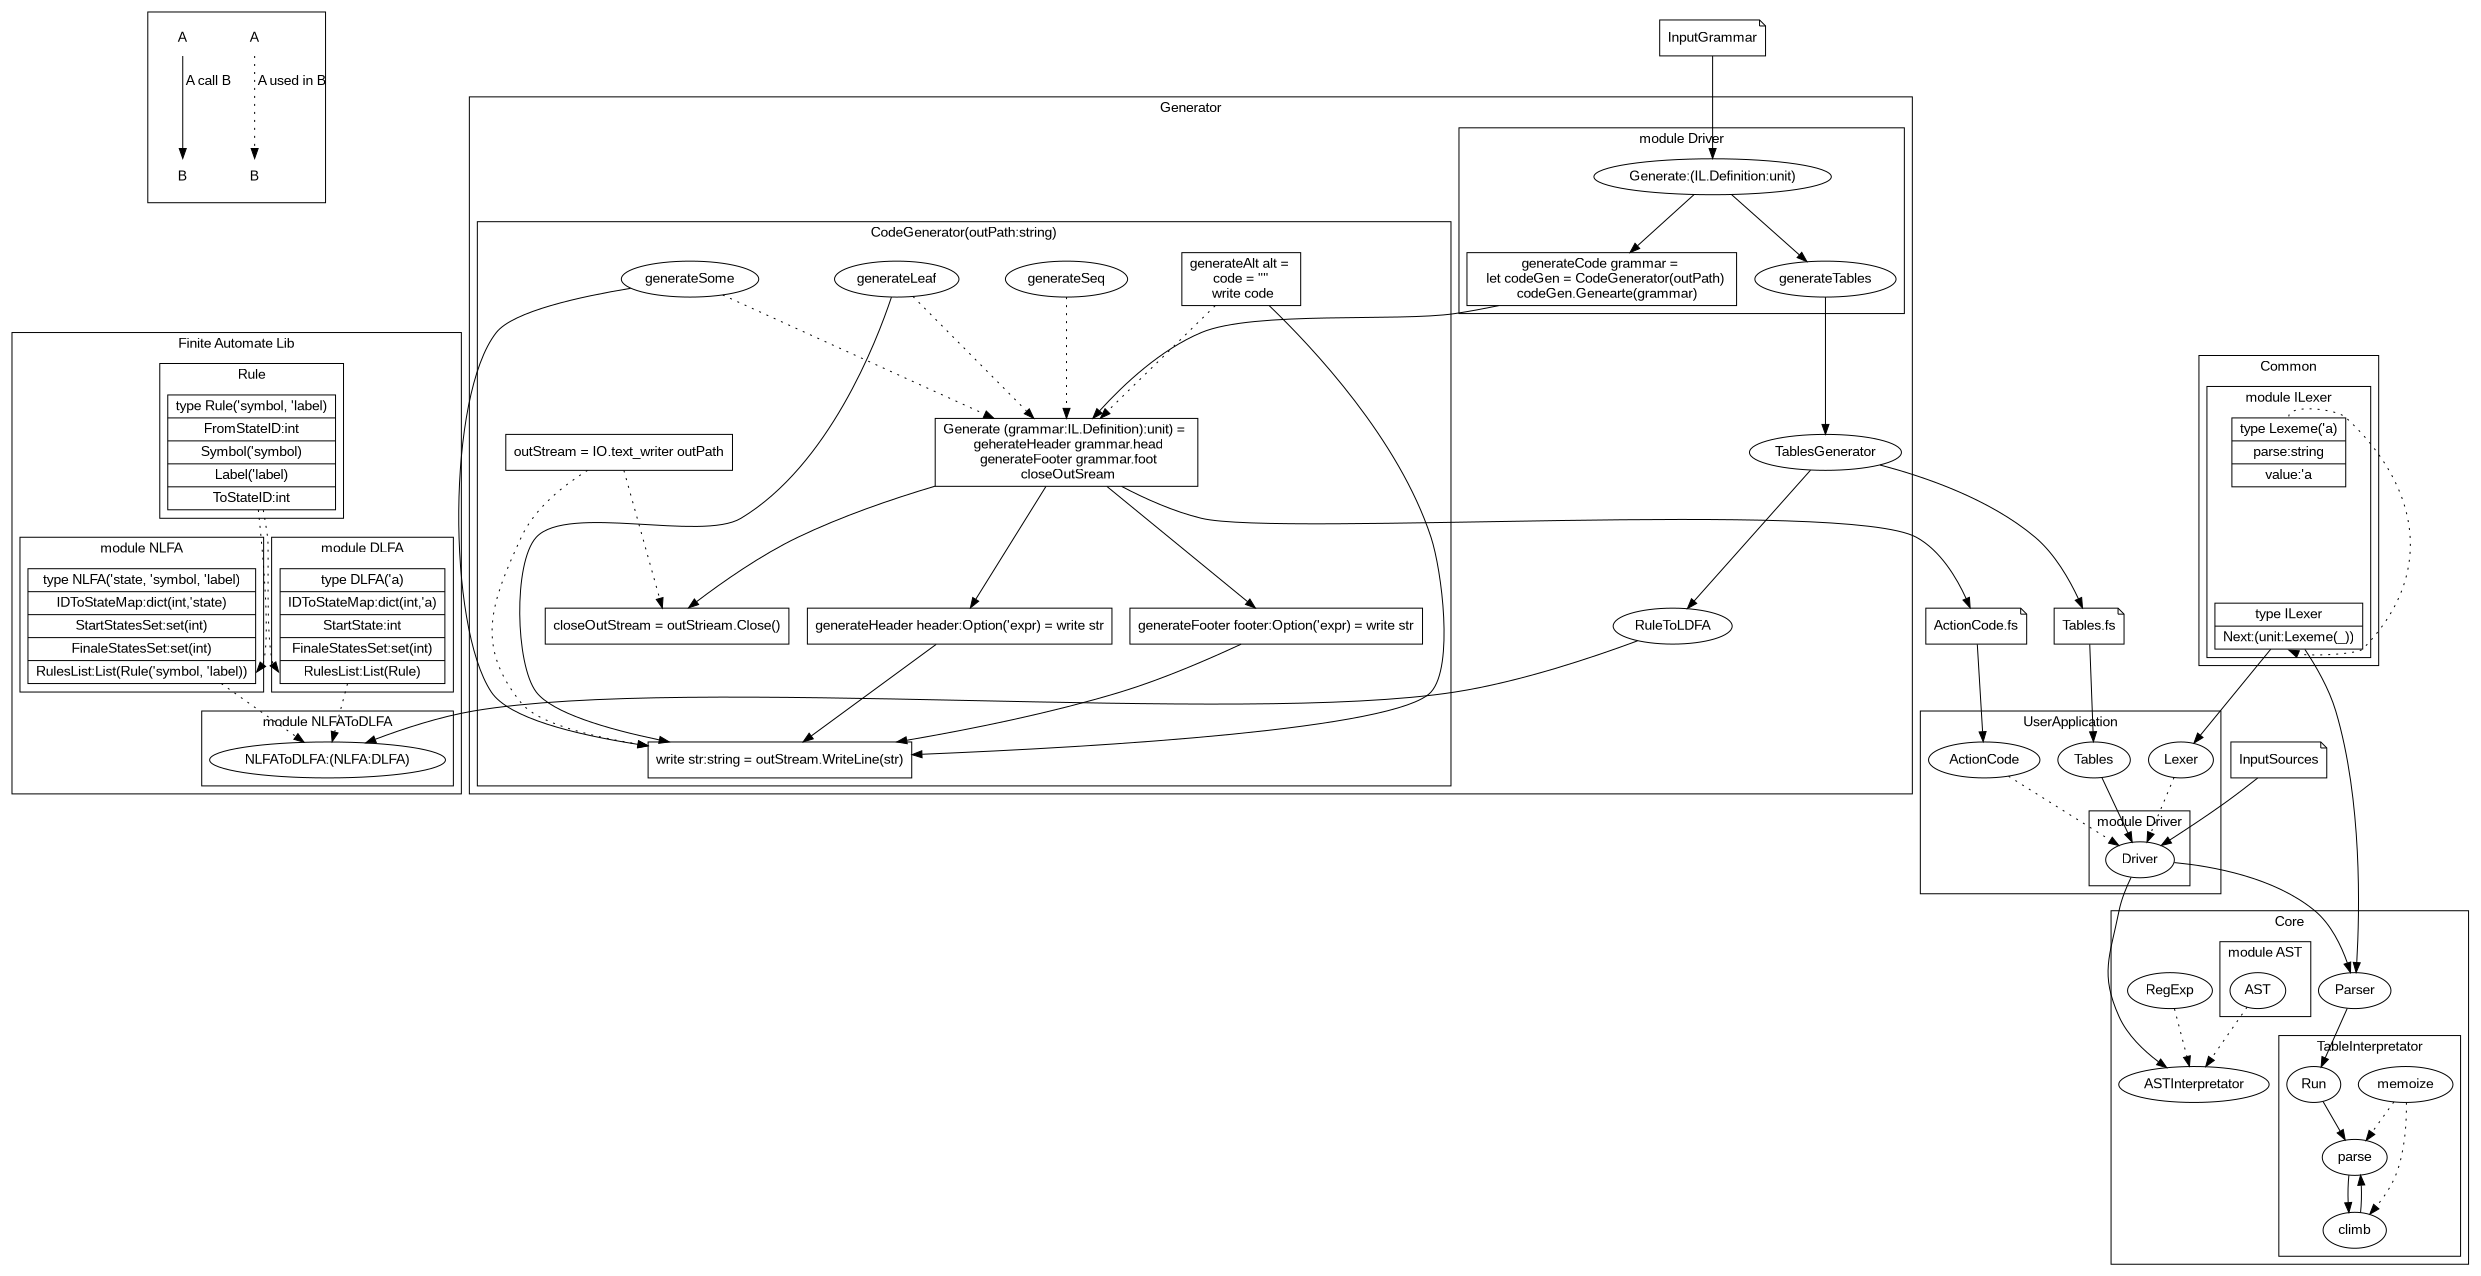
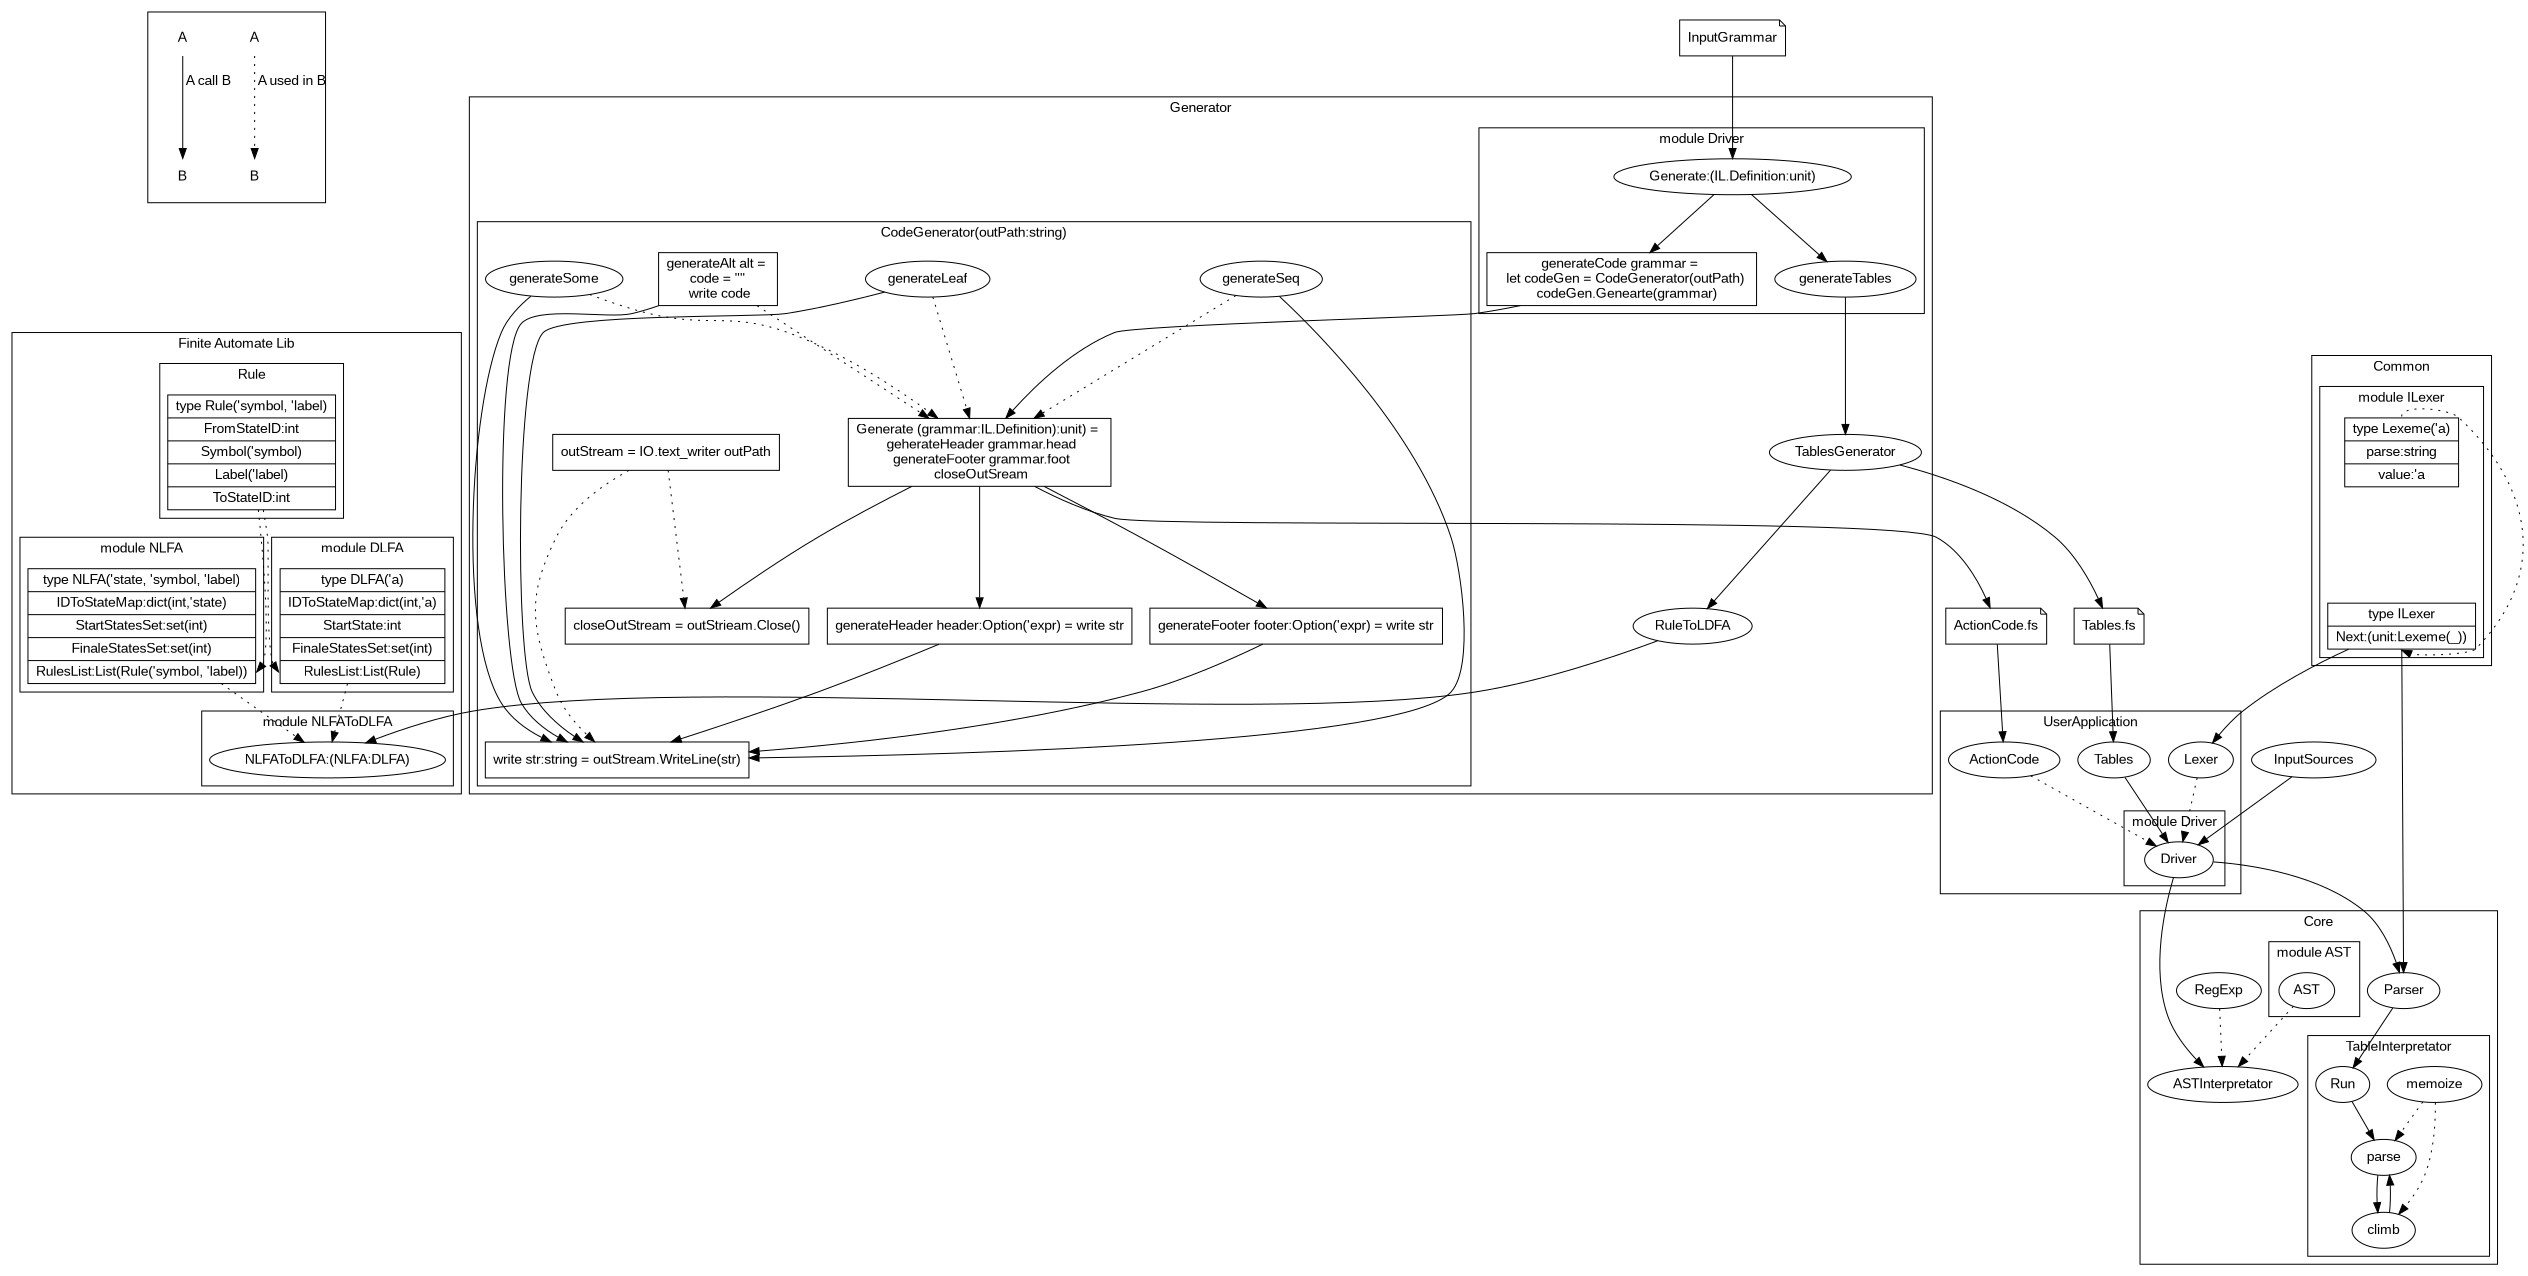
edge "generateSeq" -> "write str:string = outStream.WriteLine(str)": added
node "InputSources": shape note -> ellipse
